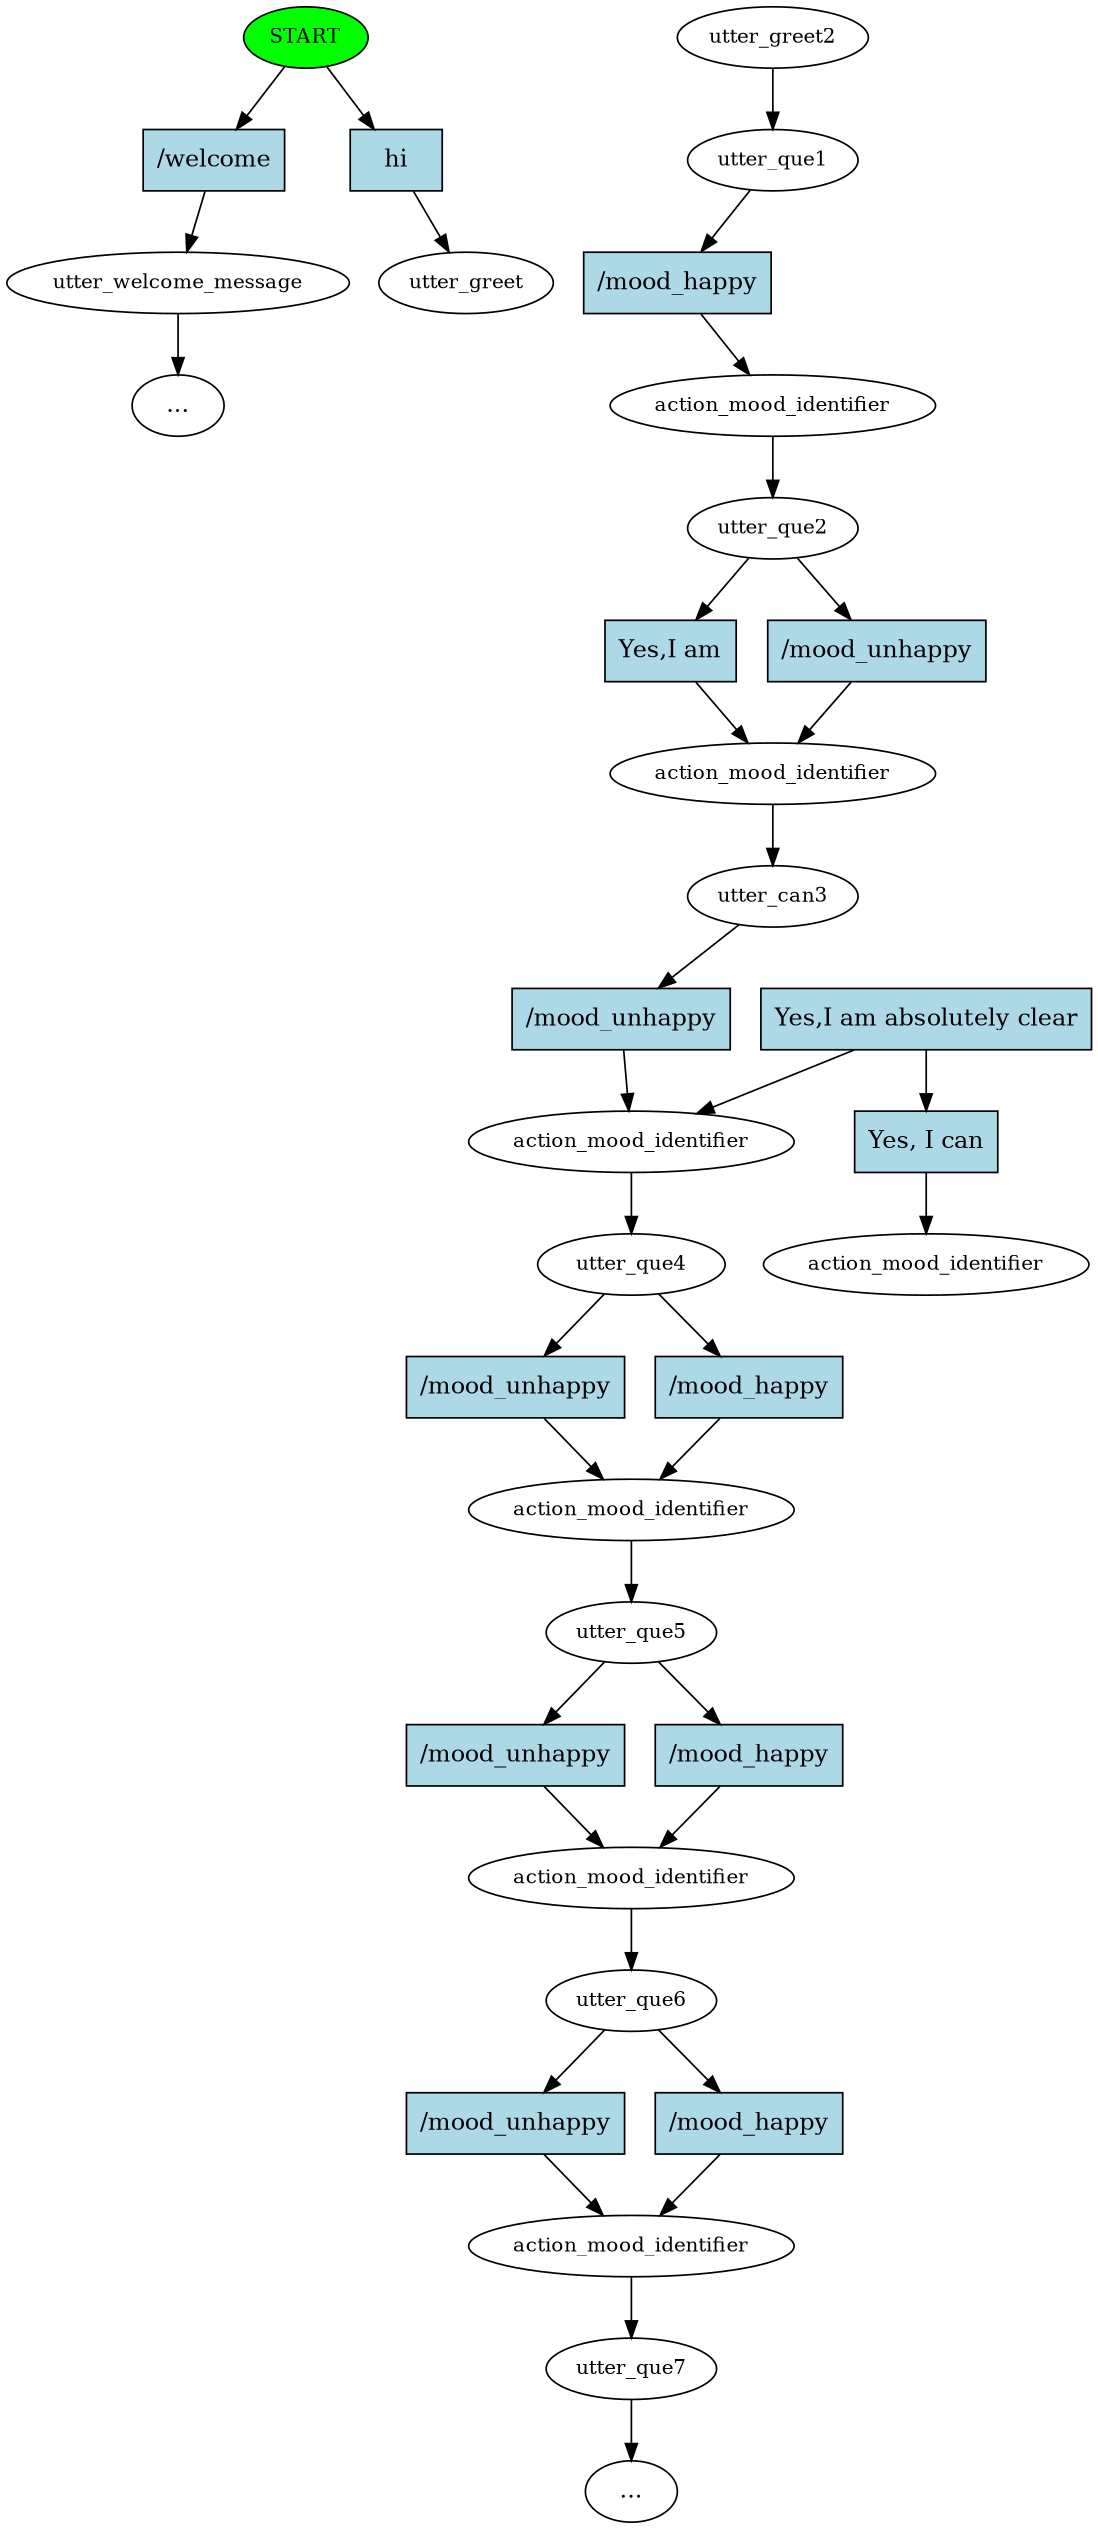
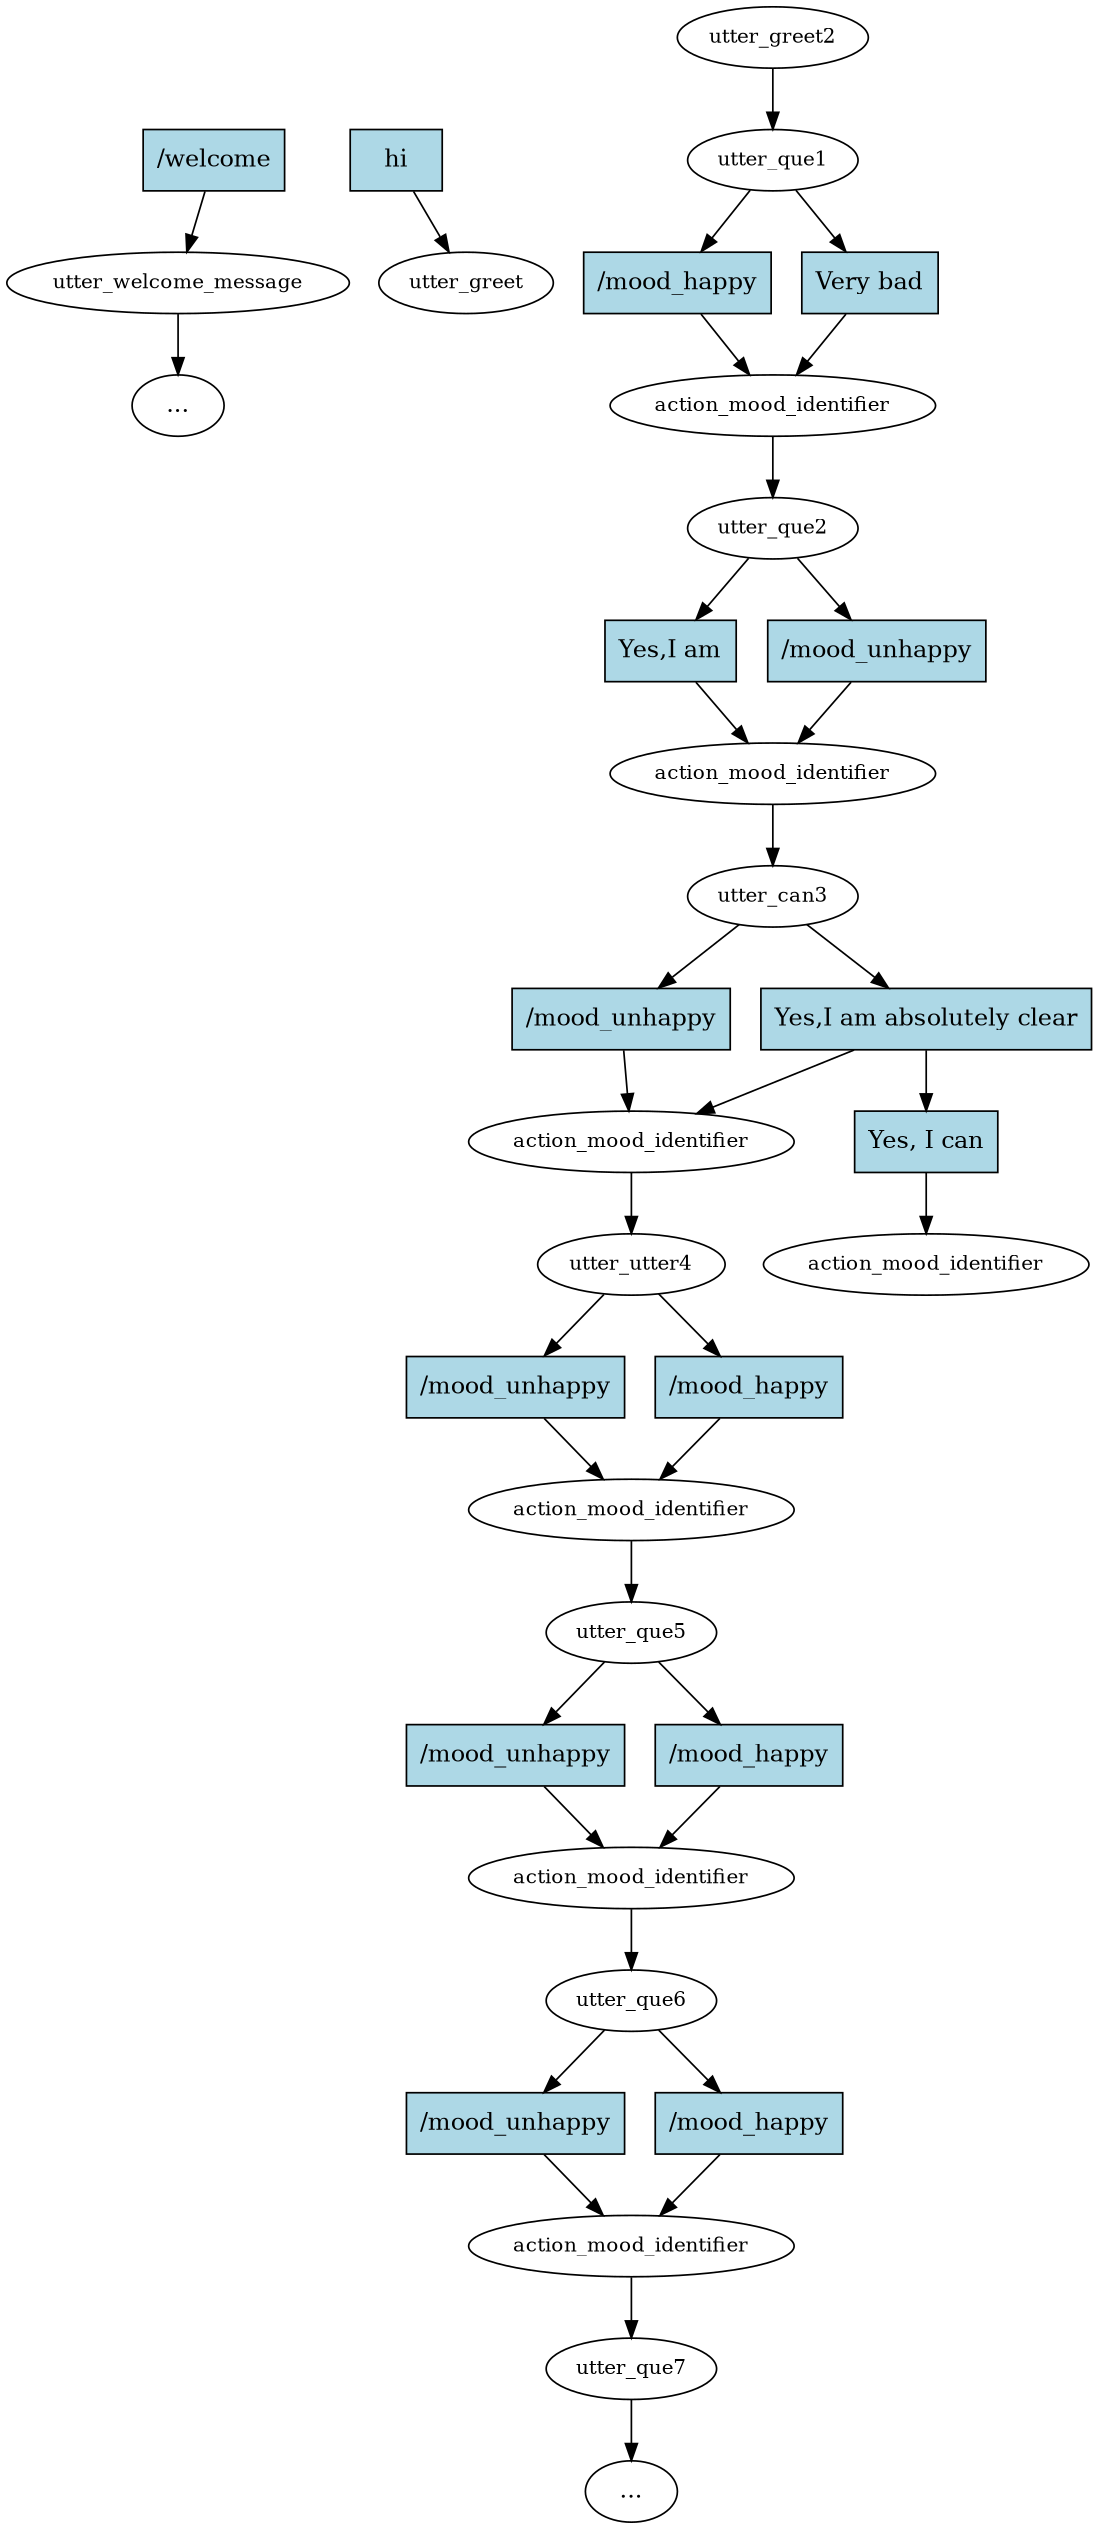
node "START": removed
node "Very bad": added
edge "utter_can3" -> "Yes,I am absolutely clear": added
node "utter_que4": label "utter_que4" -> "utter_utter4"
